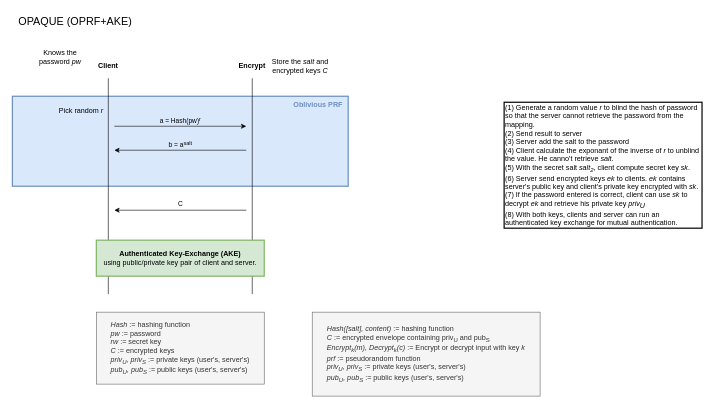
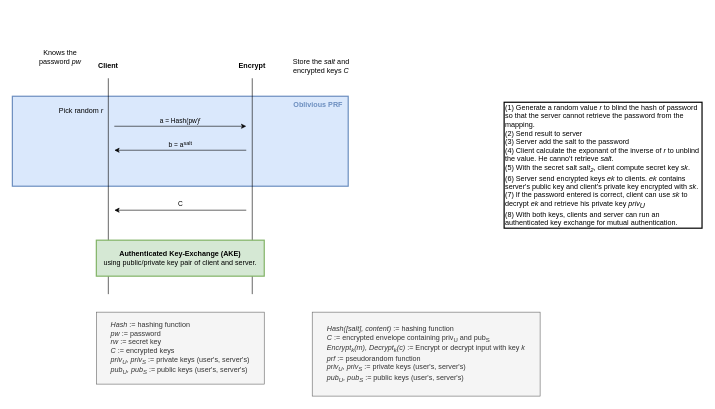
node "OPAQUE (OPRF+AKE)": removed
node "Store the salt and encrypted keys C": moved (300, 66) -> (321, 66)
